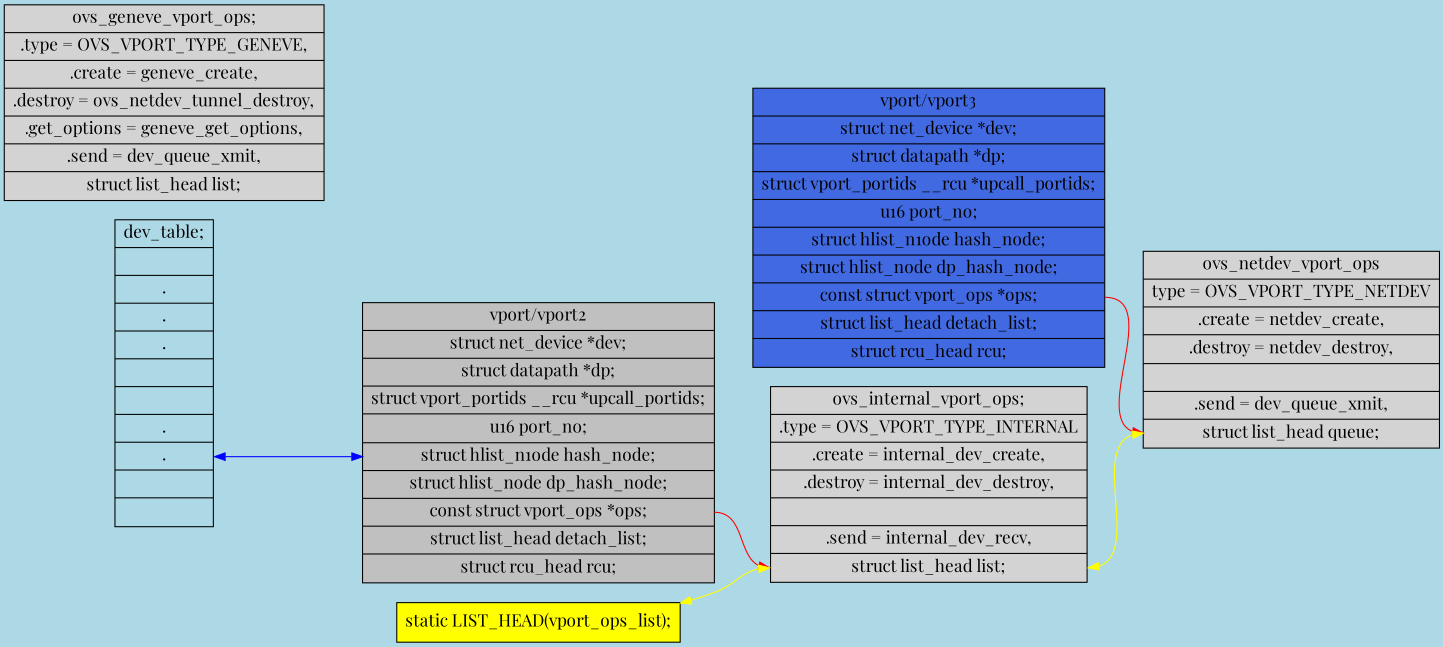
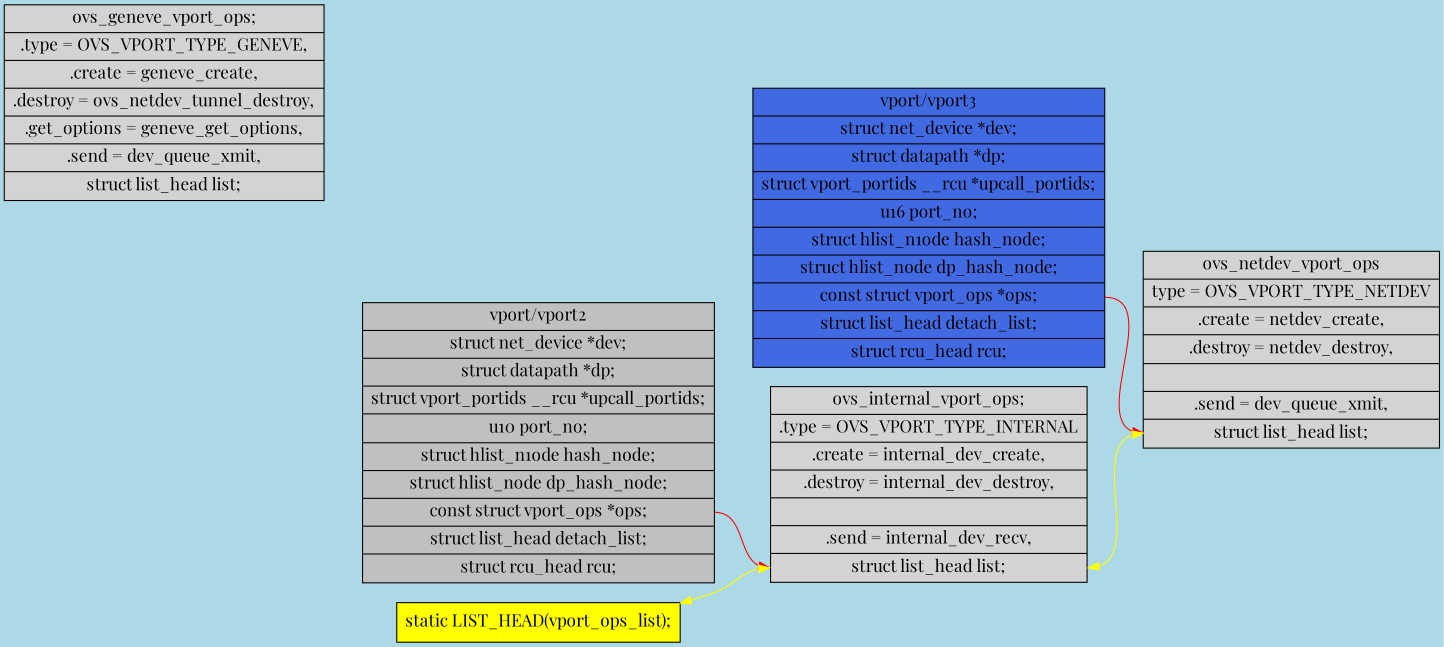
node "dev_table;": removed
node "vport/vport2": text "u16 port_no;" -> "u10 port_no;"
node "ovs_netdev_vport_ops": text "struct list_head queue;" -> "struct list_head list;"
